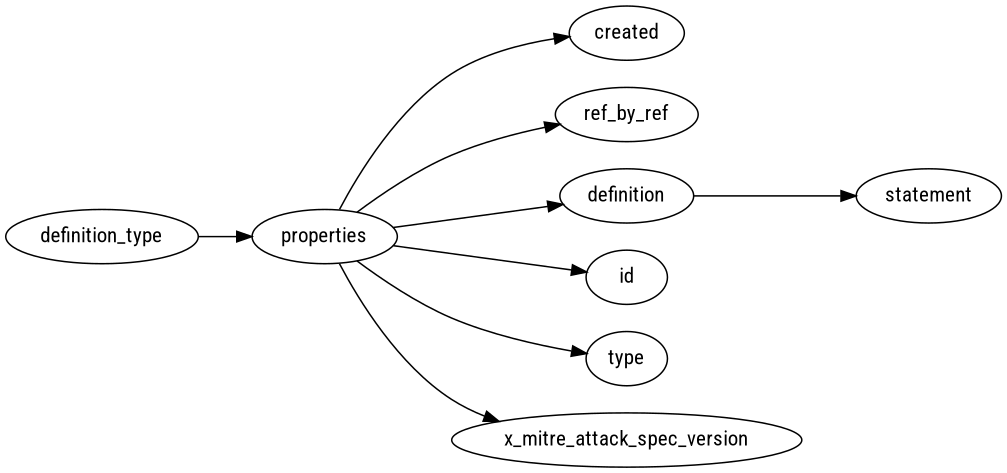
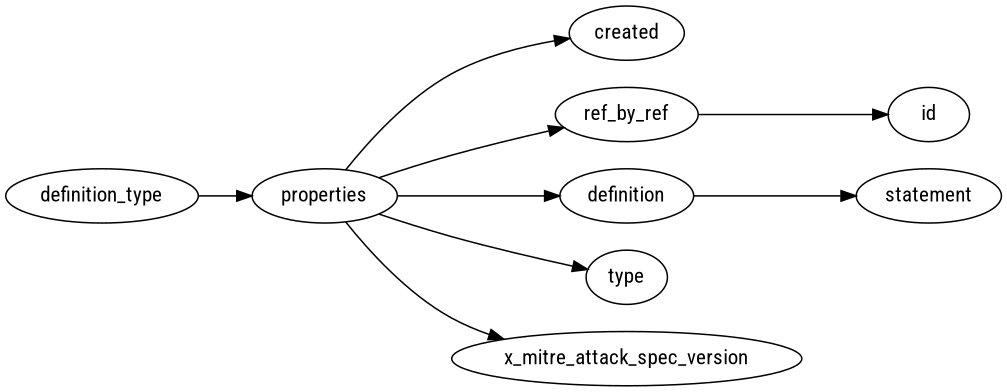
edge "properties" -> "id": now "ref_by_ref" -> "id"
